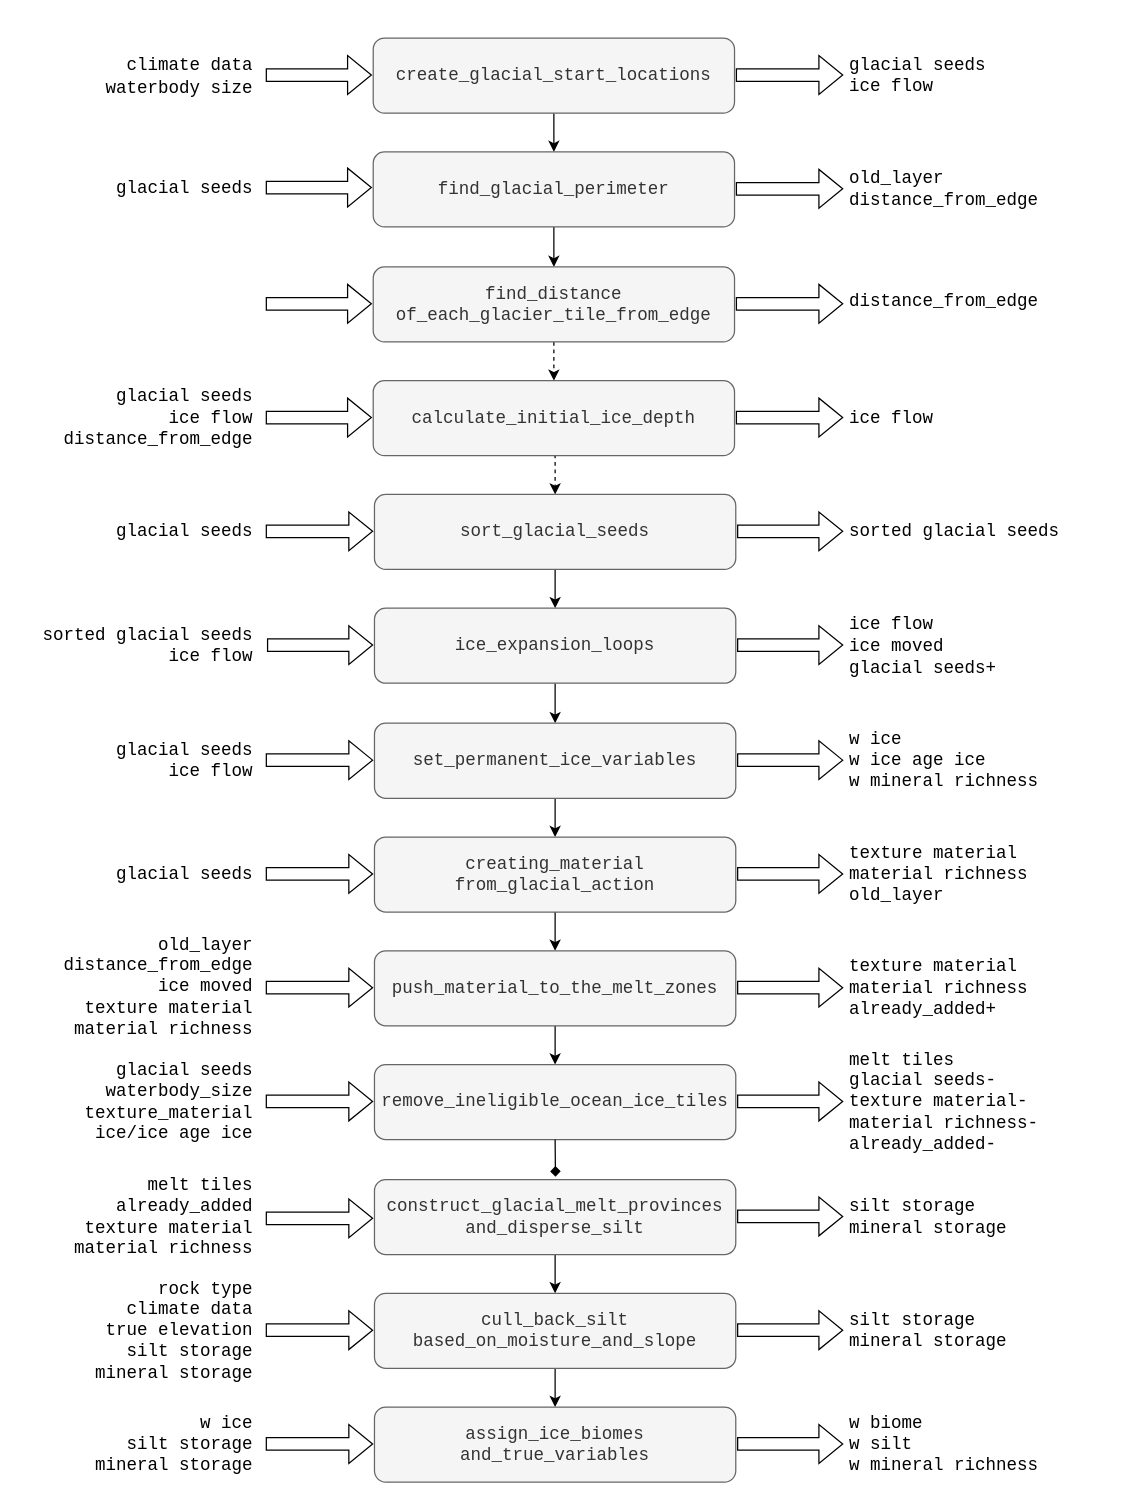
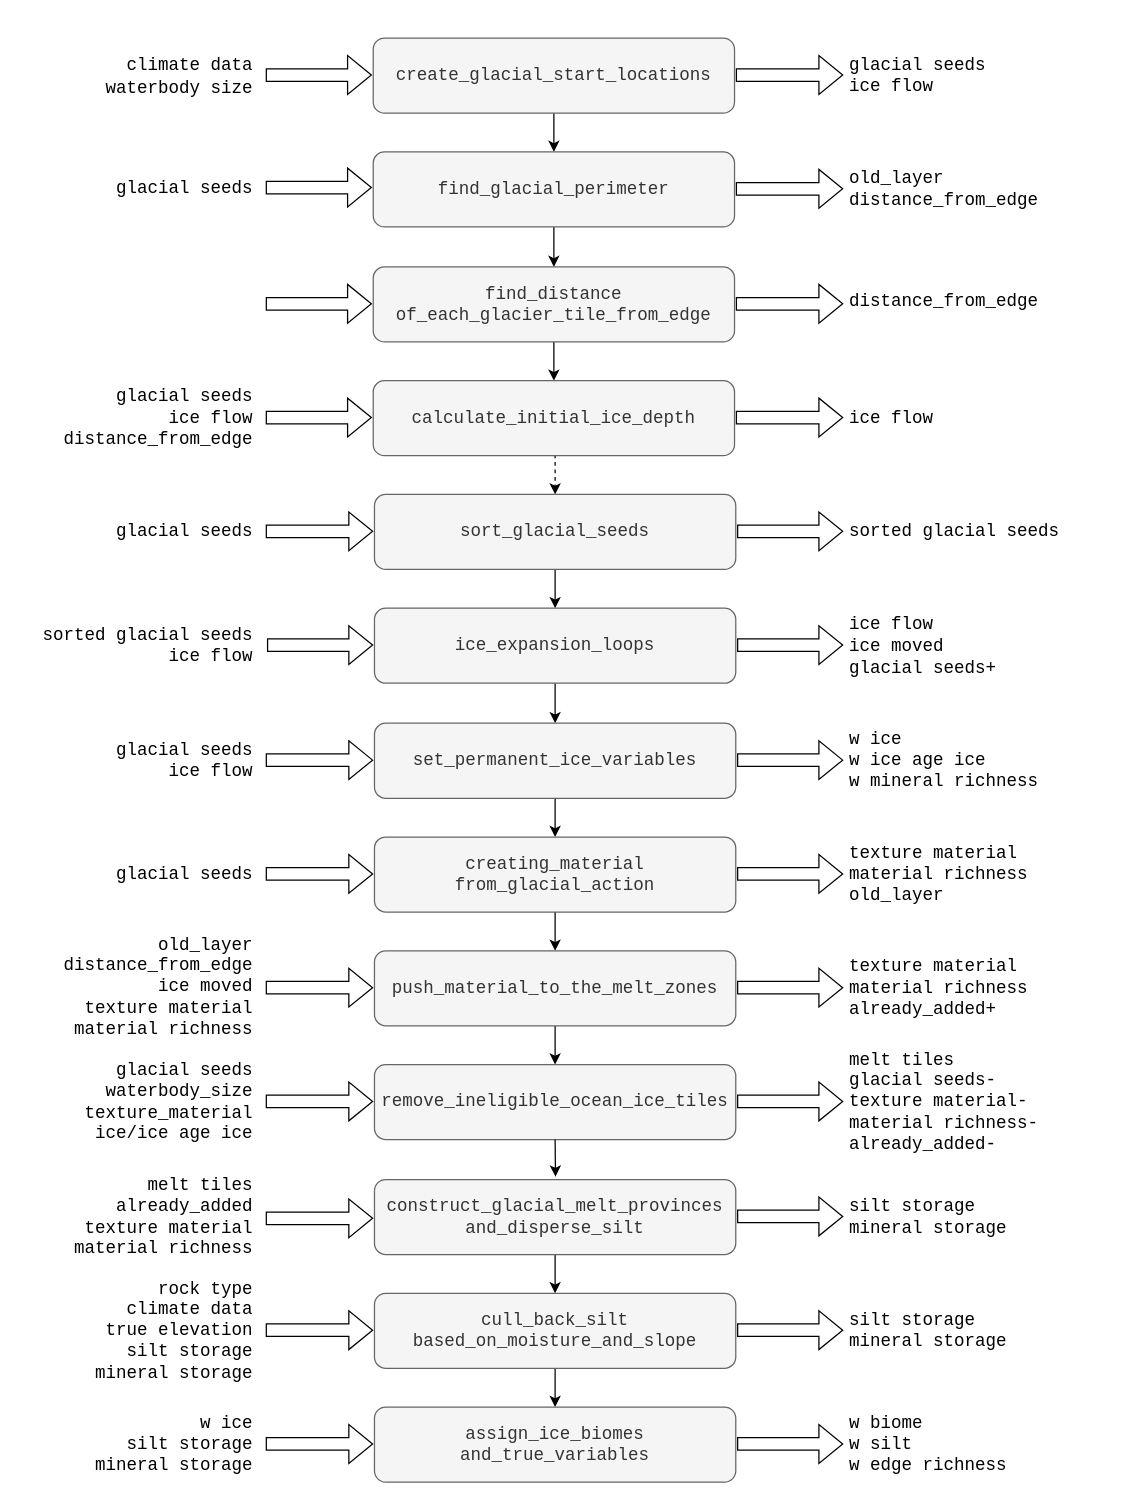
edge "find_distance of_each_glacier_tile_from_edge" -> "calculate_initial_ice_depth": style dashed -> solid
edge "remove_ineligible_ocean_ice_tiles" -> "construct_glacial_melt_provinces and_disperse_silt": arrowhead diamond -> classic
node "w biome w silt w mineral richness": label "w biome w silt w mineral richness" -> "w biome w silt w edge richness"
